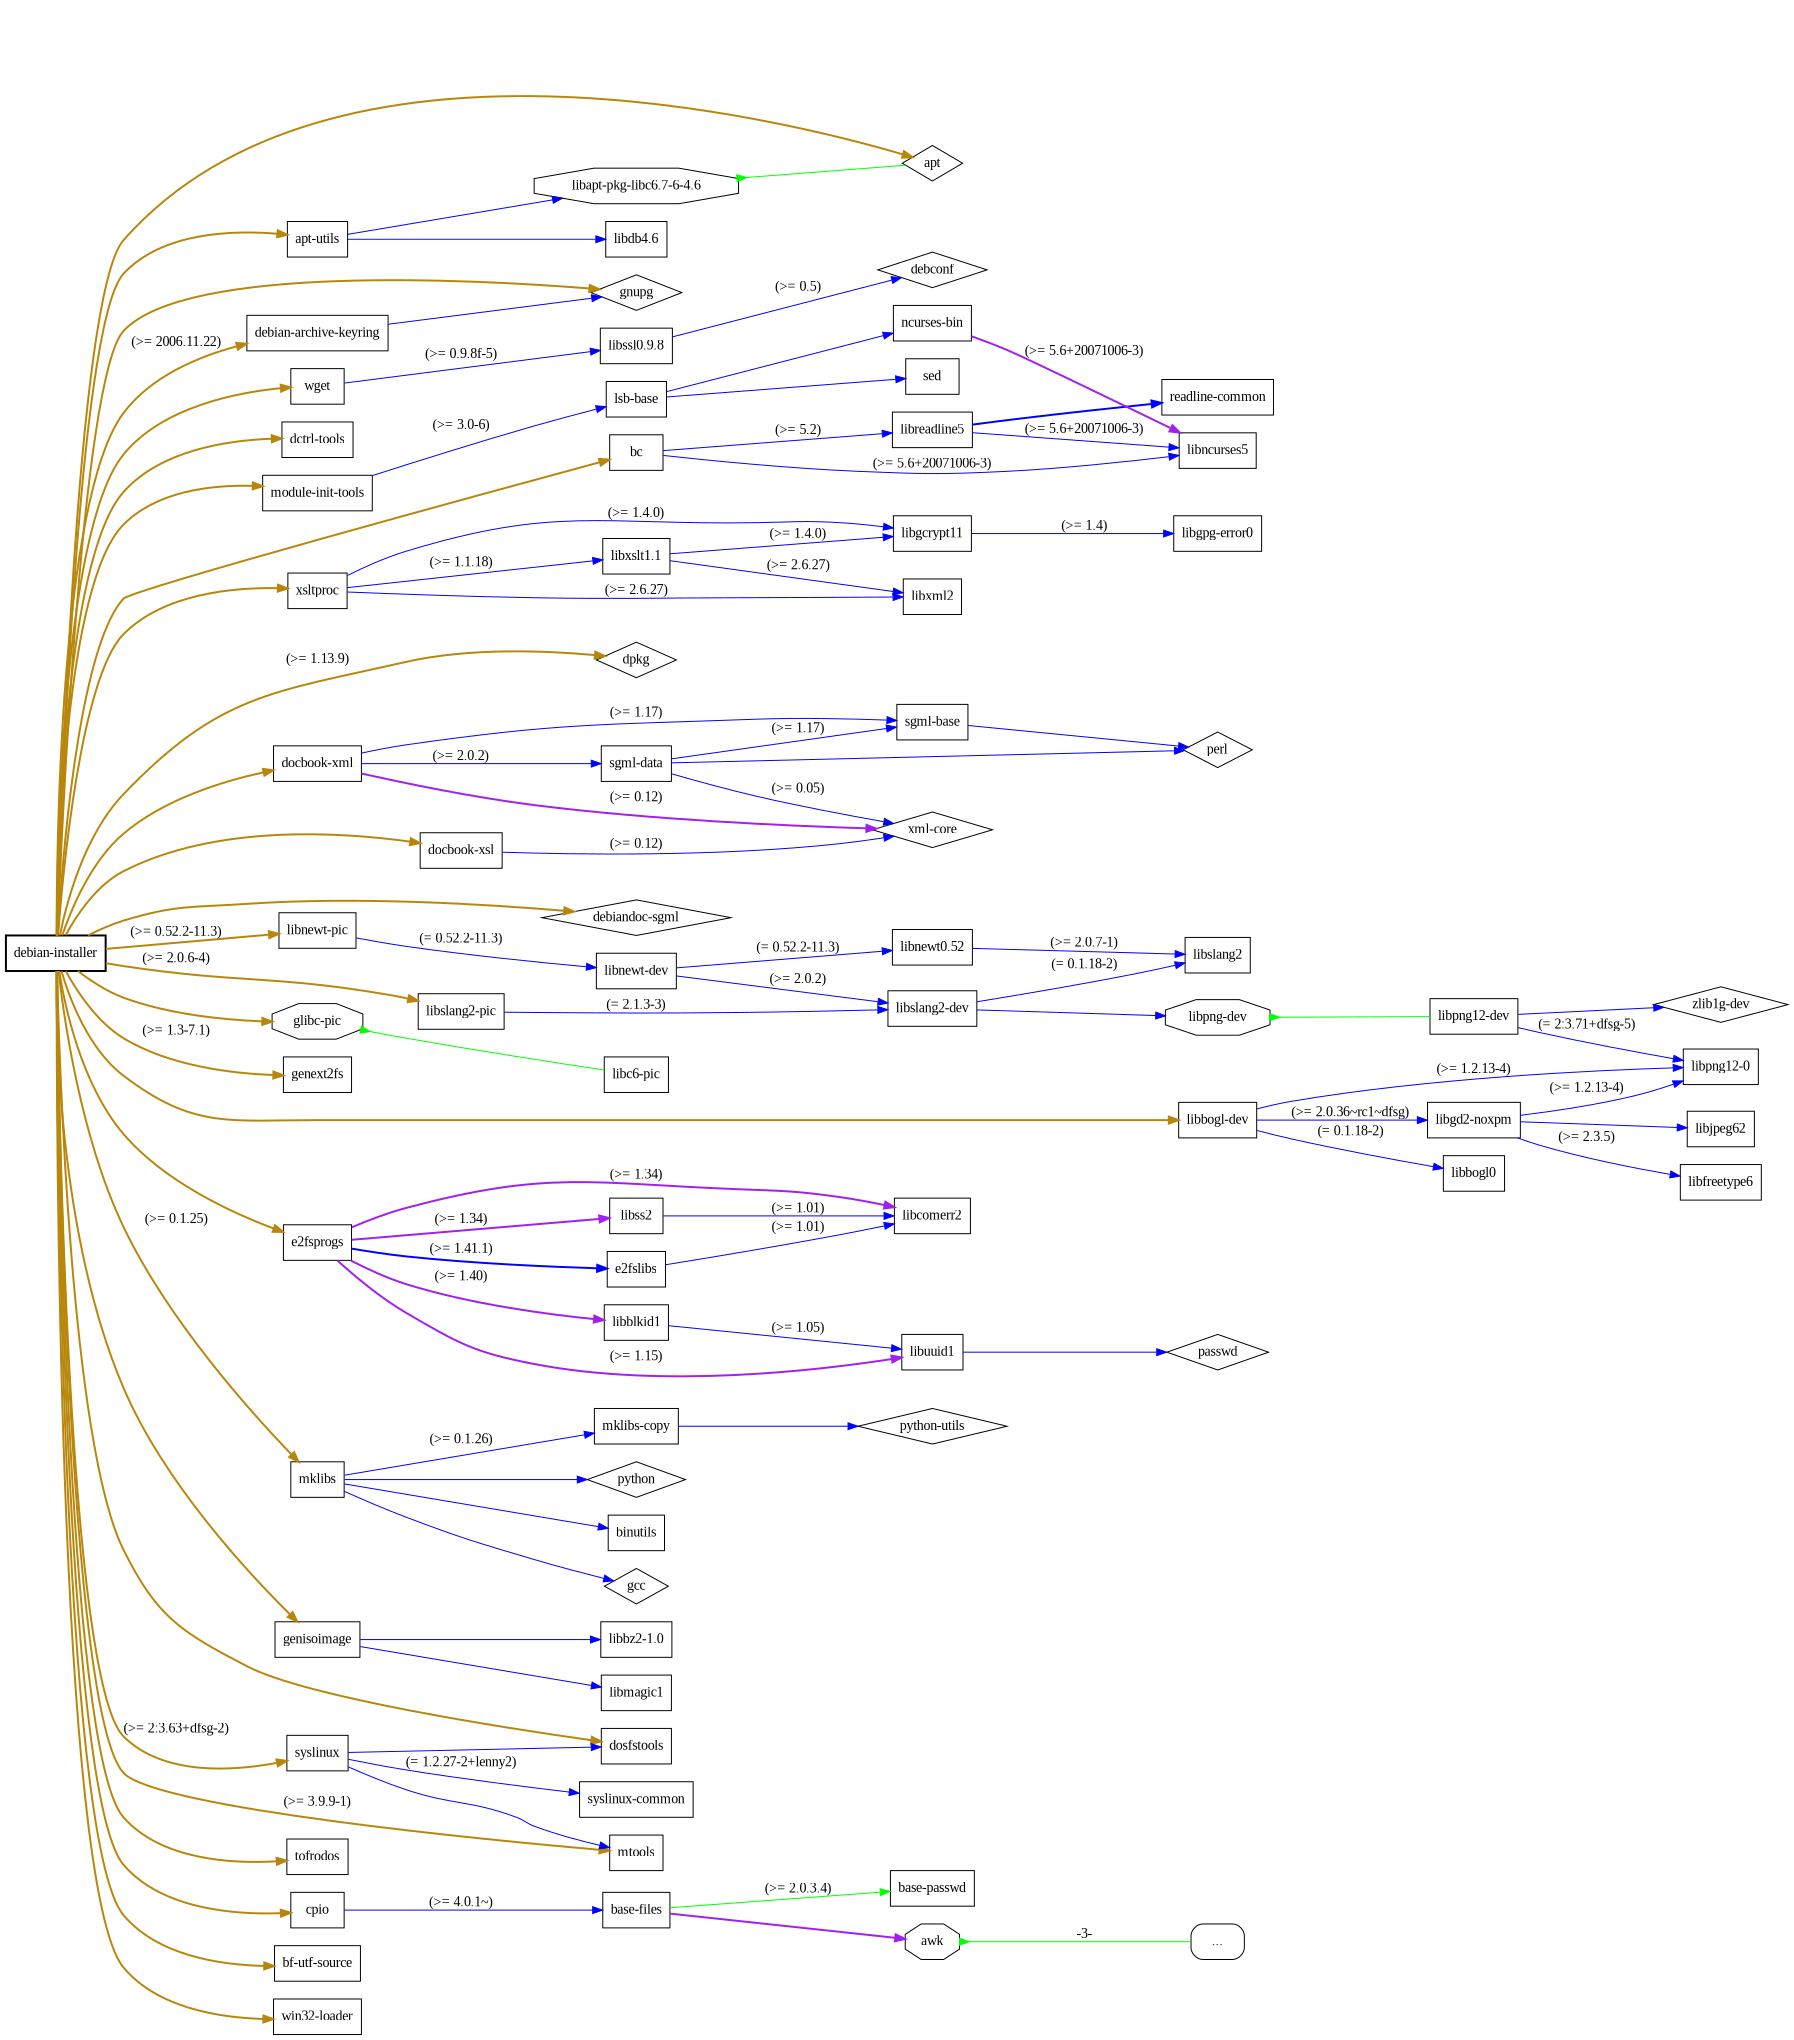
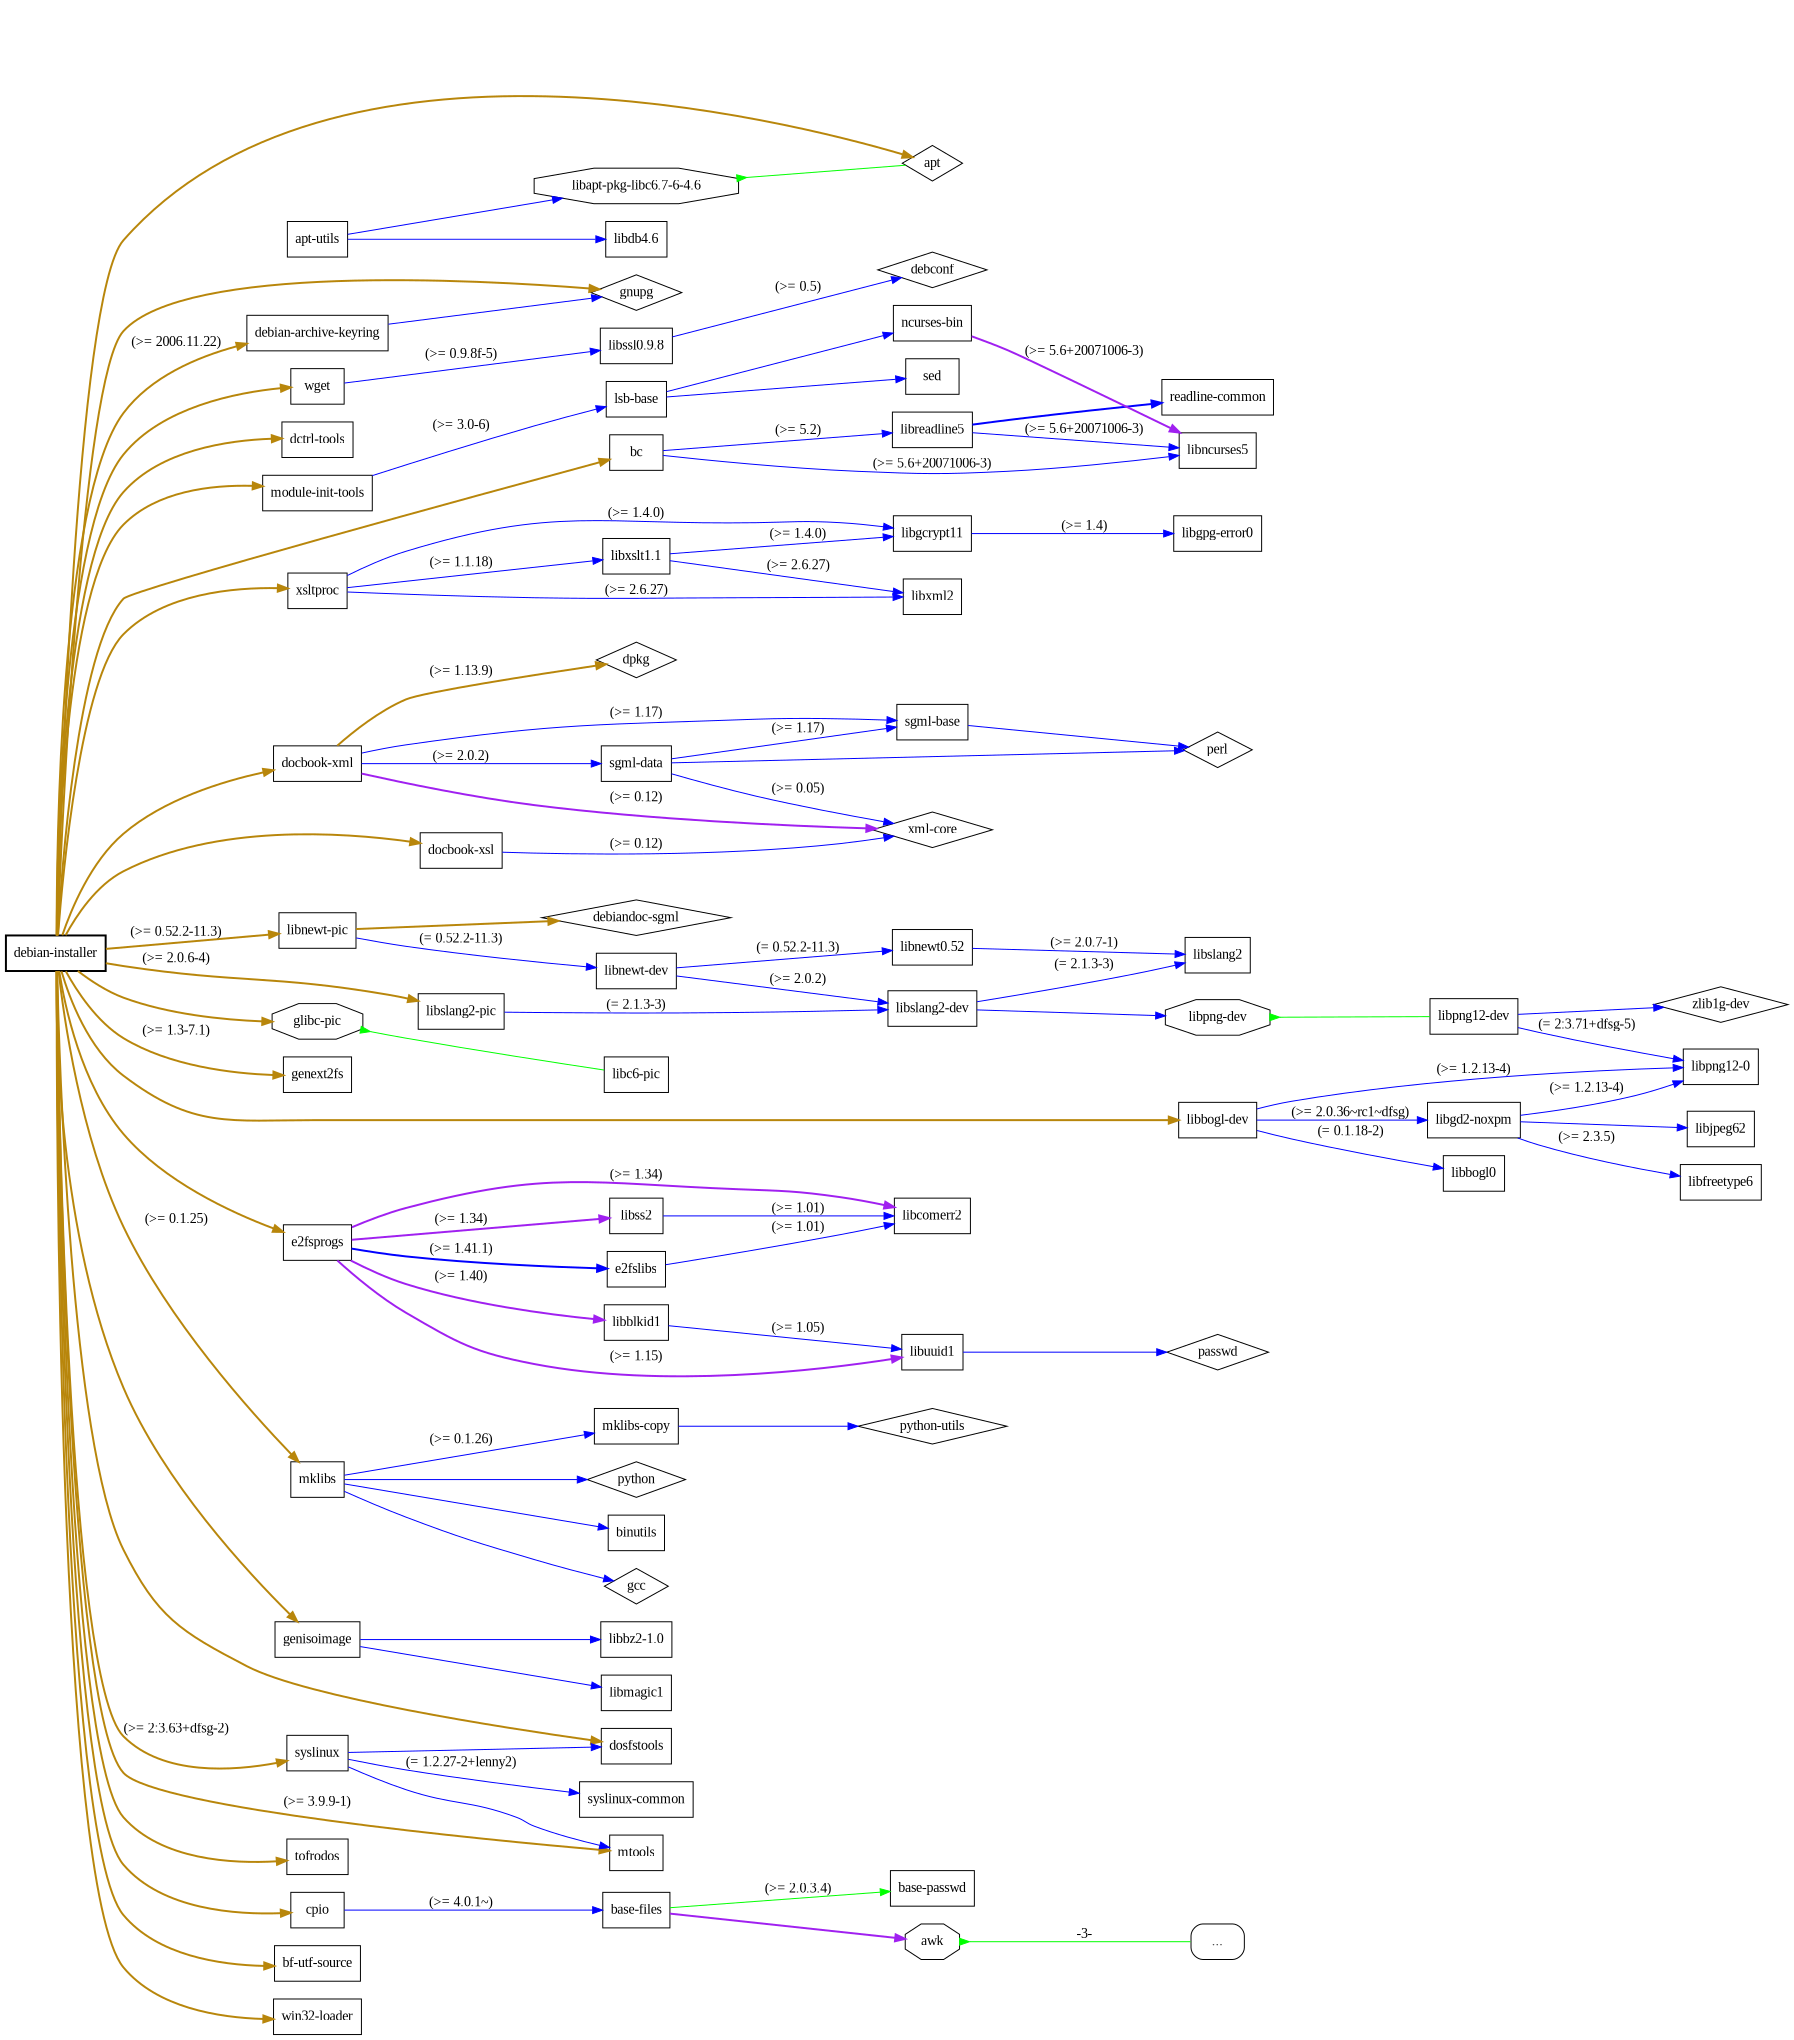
edge "debian-installer" -> "apt-utils": removed
edge "debian-installer" -> "dpkg": now "docbook-xml" -> "dpkg"
edge "debian-installer" -> "debiandoc-sgml": now "libnewt-pic" -> "debiandoc-sgml"
edge "libslang2-dev" -> "libslang2": label "(= 0.1.18-2)" -> "(= 2.1.3-3)"
